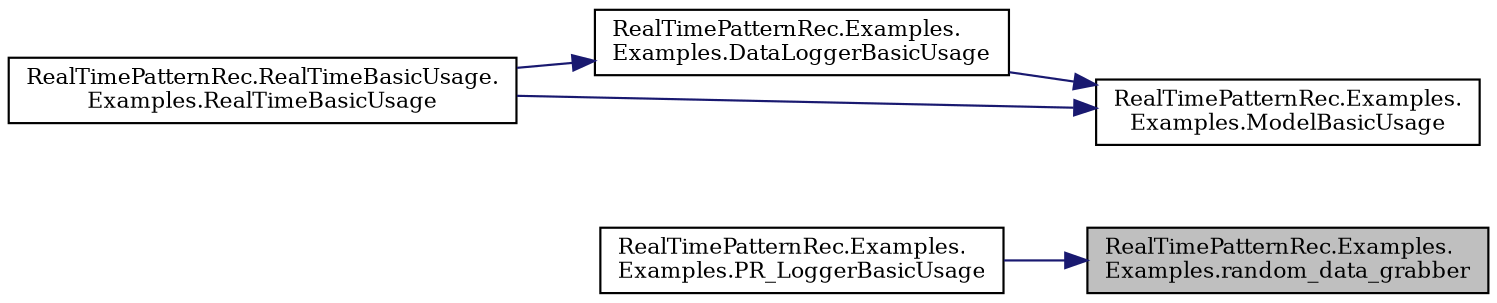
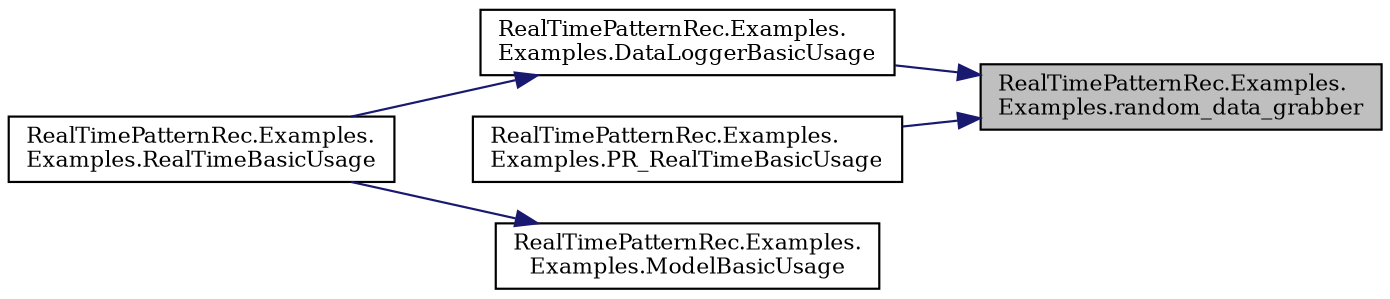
edge "RealTimePatternRec.Examples. Examples.DataLoggerBasicUsage" -> "RealTimePatternRec.Examples. Examples.ModelBasicUsage": now "RealTimePatternRec.Examples. Examples.DataLoggerBasicUsage" -> "RealTimePatternRec.Examples. Examples.random_data_grabber"
node "RealTimePatternRec.RealTimeBasicUsage. Examples.RealTimeBasicUsage": label "RealTimePatternRec.RealTimeBasicUsage. Examples.RealTimeBasicUsage" -> "RealTimePatternRec.Examples. Examples.RealTimeBasicUsage"
node "RealTimePatternRec.Examples. Examples.PR_LoggerBasicUsage": label "RealTimePatternRec.Examples. Examples.PR_LoggerBasicUsage" -> "RealTimePatternRec.Examples. Examples.PR_RealTimeBasicUsage"
